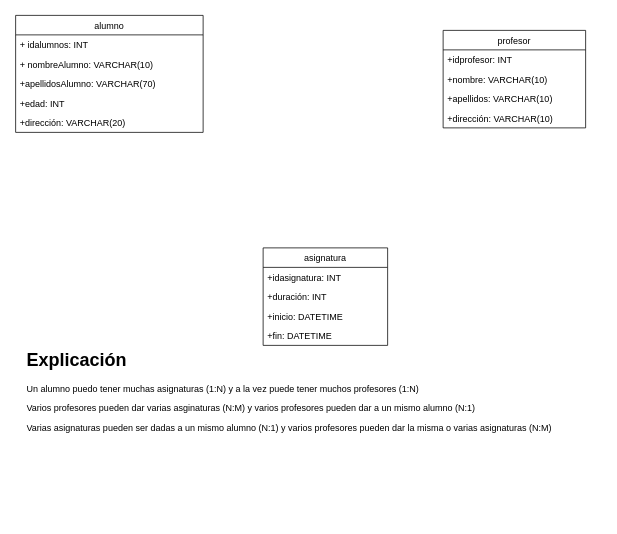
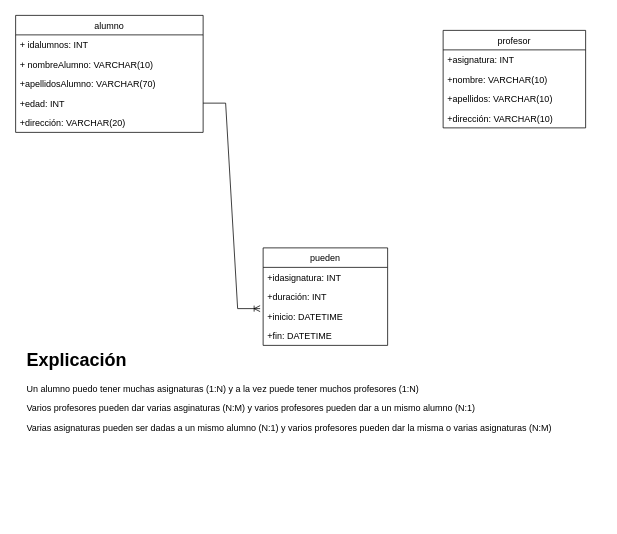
node "+idprofesor: INT": label "+idprofesor: INT" -> "+asignatura: INT"
edge "+edad: INT" -> "+inicio: DATETIME": added
node "asignatura": label "asignatura" -> "pueden"
